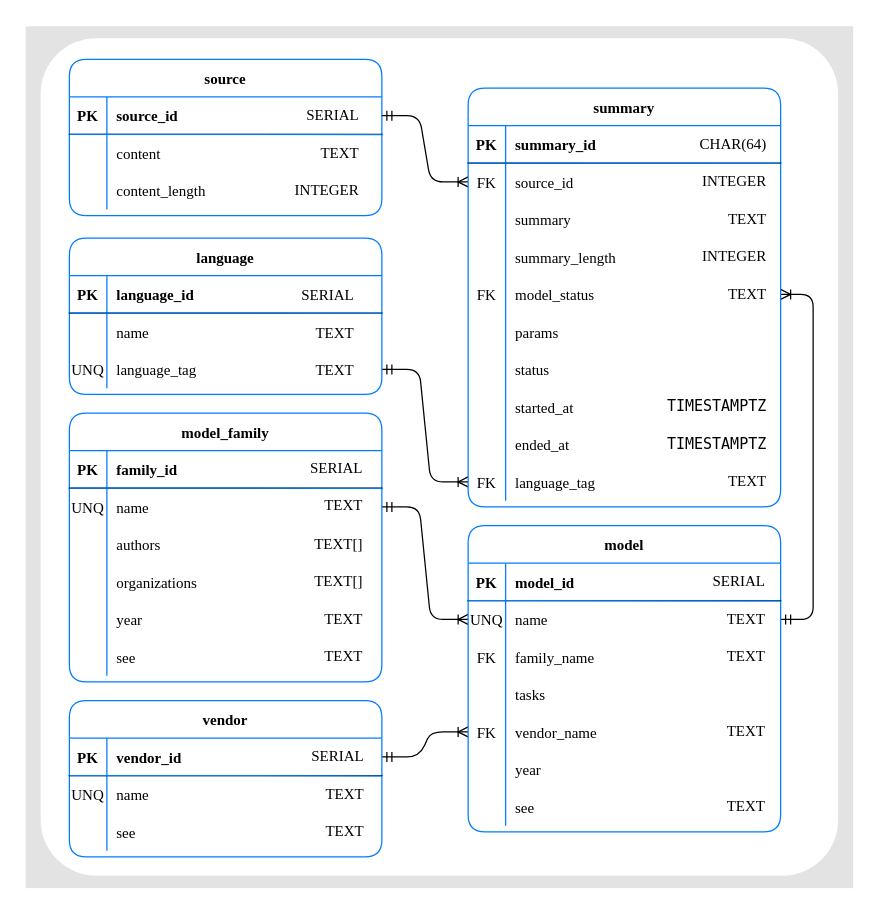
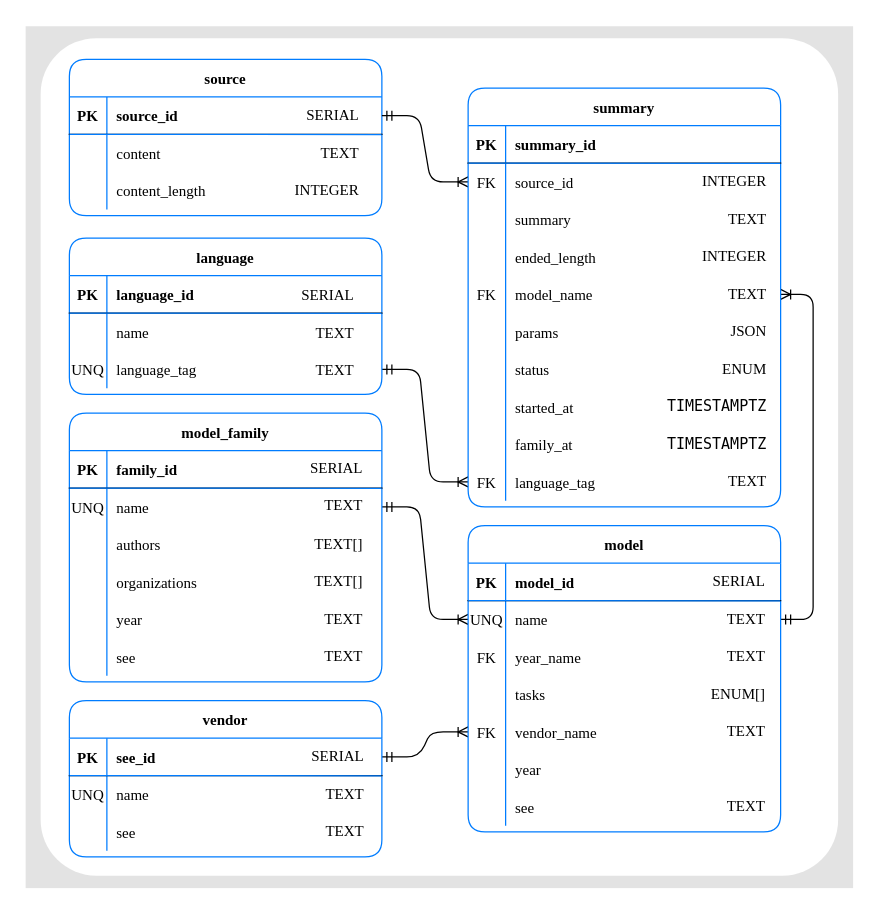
node "CHAR(64)": removed
node "summary_length": label "summary_length" -> "ended_length"
node "model_status": label "model_status" -> "model_name"
node "JSON": added
node "ENUM": added
node "ended_at": label "ended_at" -> "family_at"
node "family_name": label "family_name" -> "year_name"
node "ENUM[]": added
node "vendor_id": label "vendor_id" -> "see_id"
